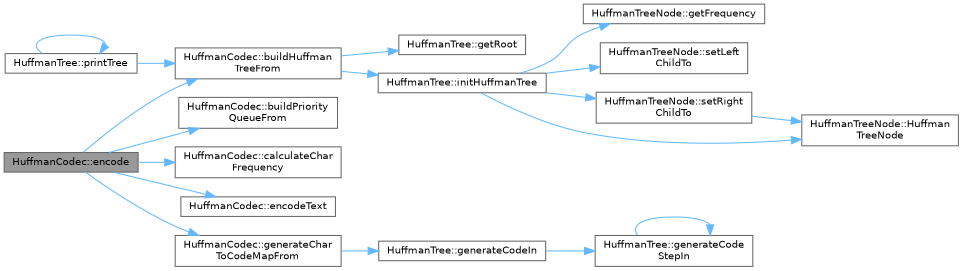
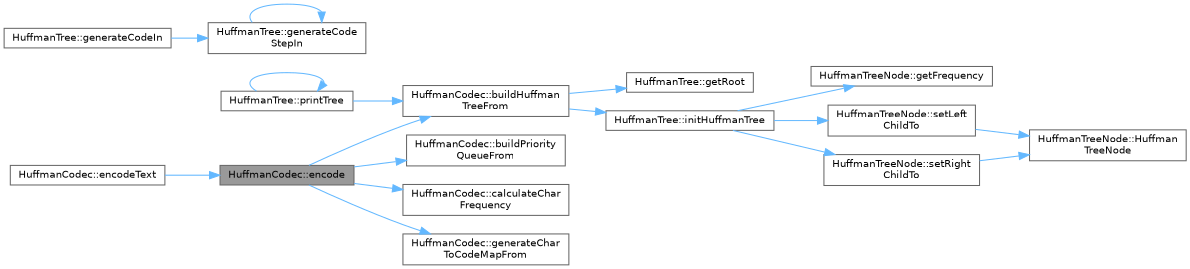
edge "HuffmanTree::initHuffmanTree" -> "HuffmanTreeNode::Huffman TreeNode": now "HuffmanTreeNode::setLeft ChildTo" -> "HuffmanTreeNode::Huffman TreeNode"
edge "HuffmanCodec::encode" -> "HuffmanCodec::encodeText": reversed
edge "HuffmanCodec::generateChar ToCodeMapFrom" -> "HuffmanTree::generateCodeIn": removed
